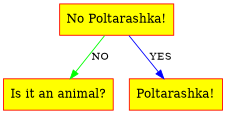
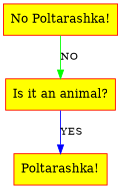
edge "No Poltarashka!" -> "Poltarashka!": now "Is it an animal?" -> "Poltarashka!"
